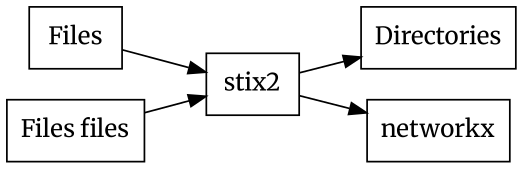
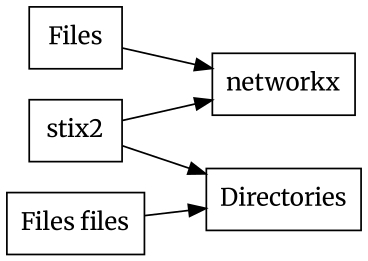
edge "Files" -> "stix2": now "Files" -> "networkx"
edge "Files files" -> "stix2": now "Files files" -> "Directories"
